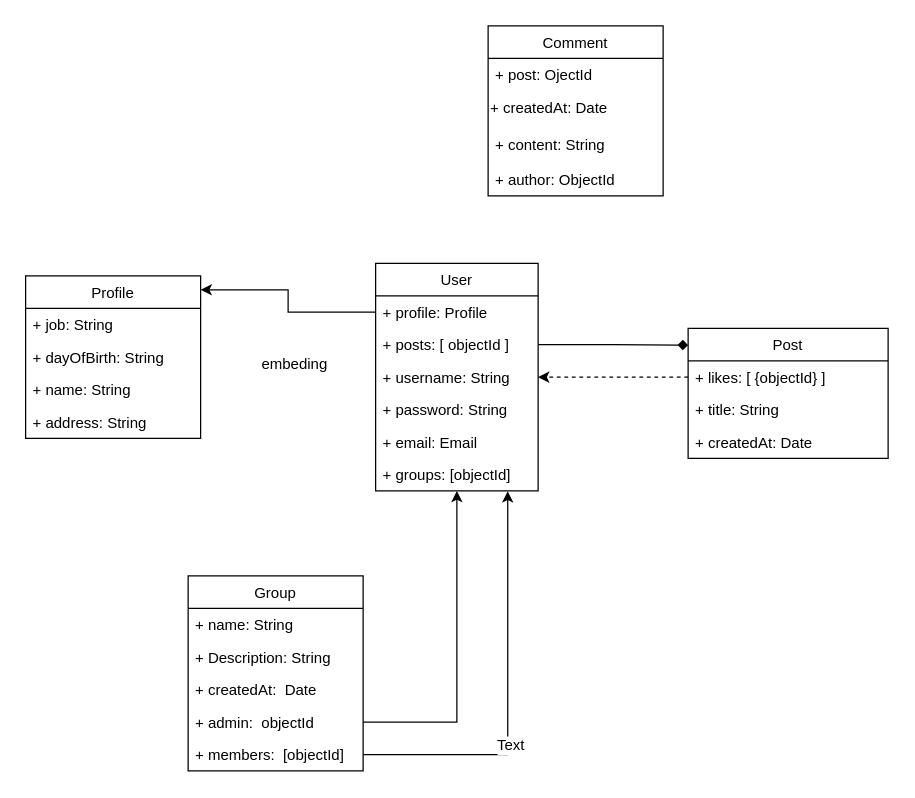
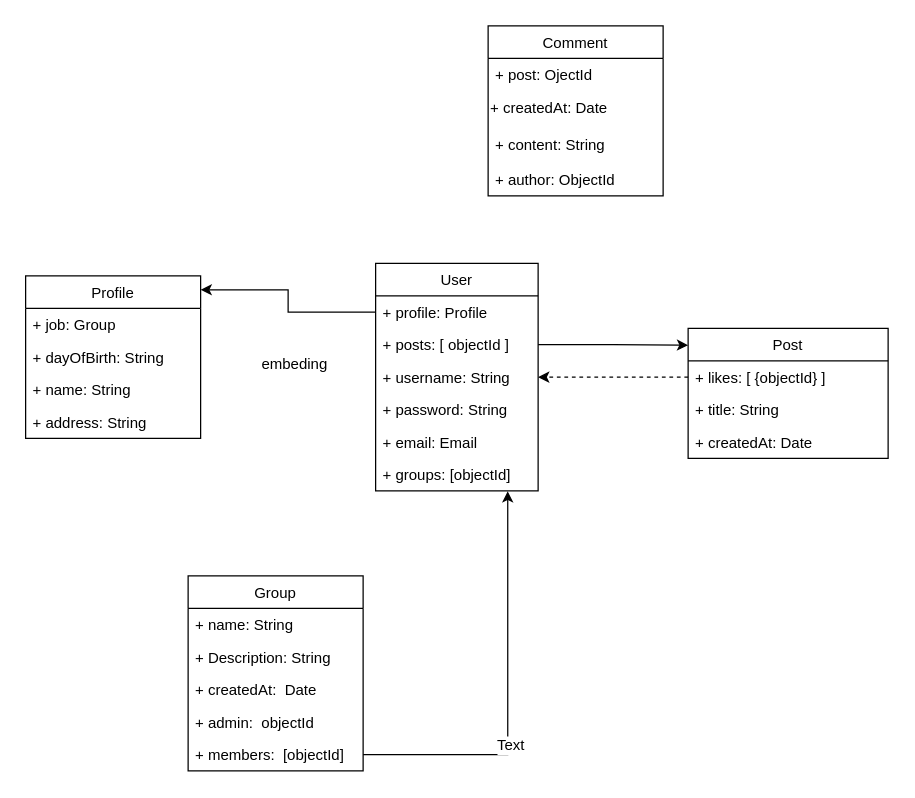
node "+ job: String": label "+ job: String" -> "+ job: Group"
edge "+ posts: [ objectId ]" -> "Post": arrowhead diamond -> classic
edge "+ admin: objectId" -> "User": removed
